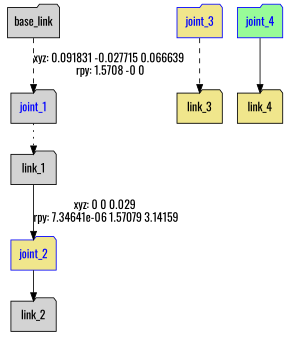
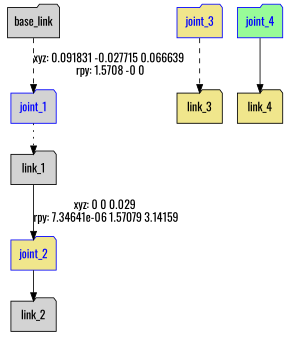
node "joint_1": color black -> blue
